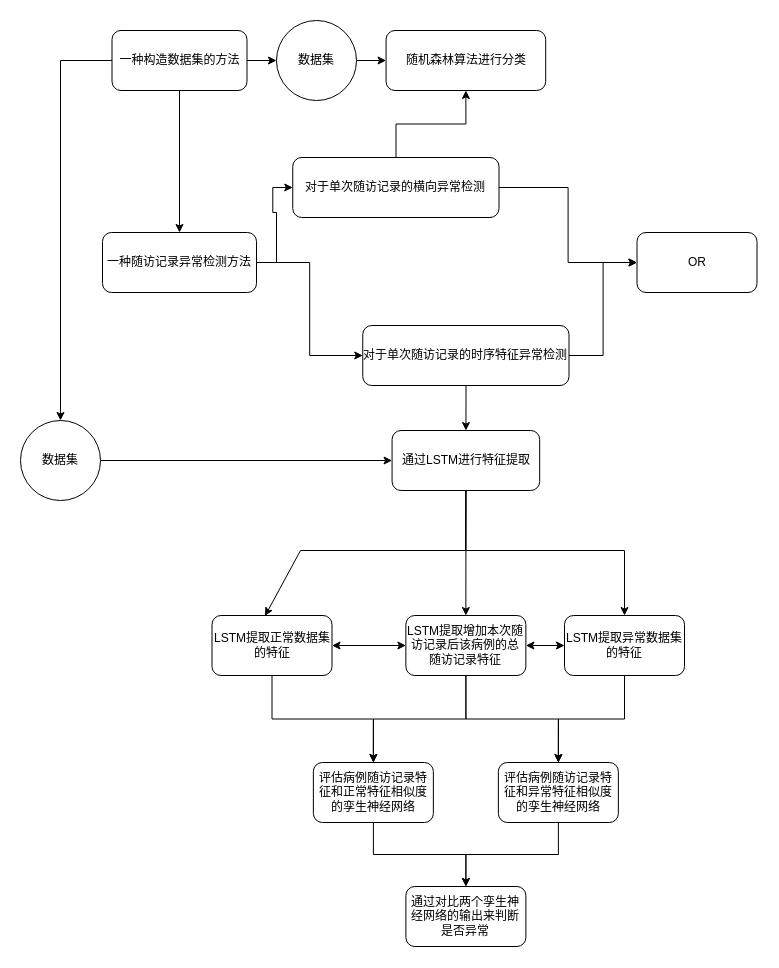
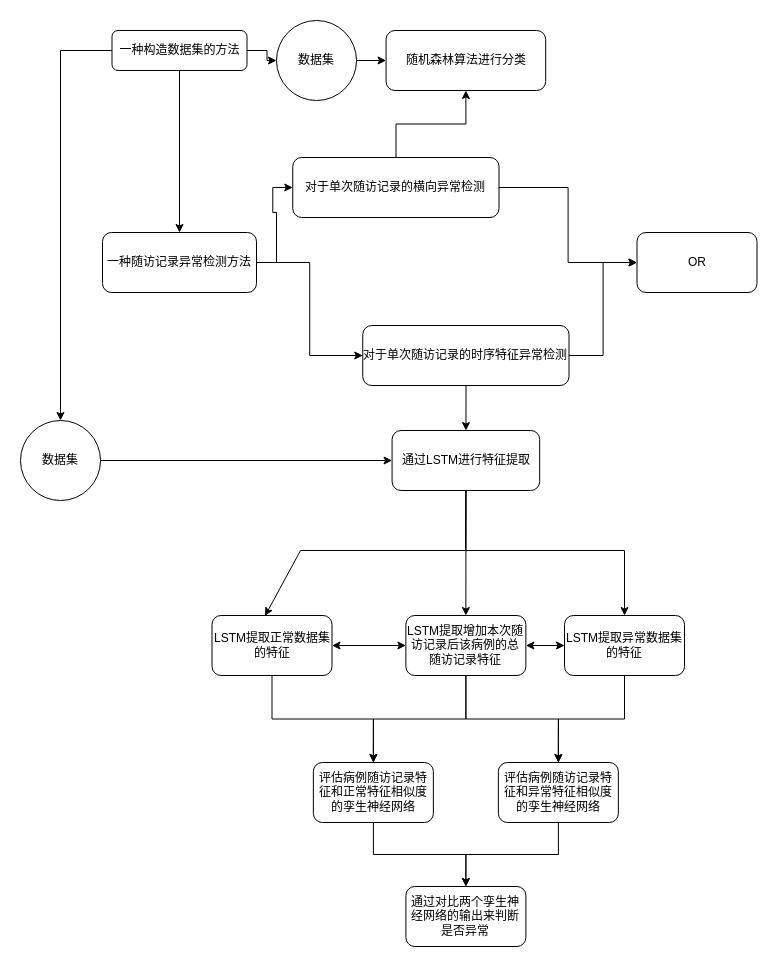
node "一种构造数据集的方法": size 135x60 -> 135x40
